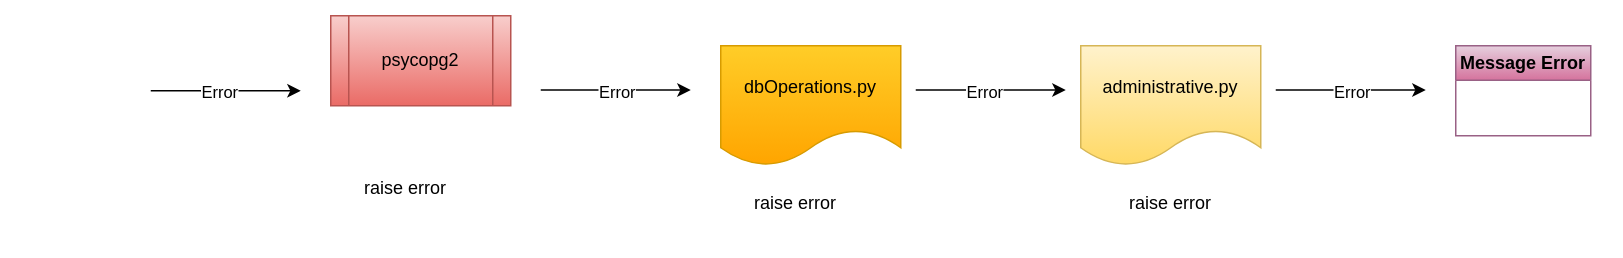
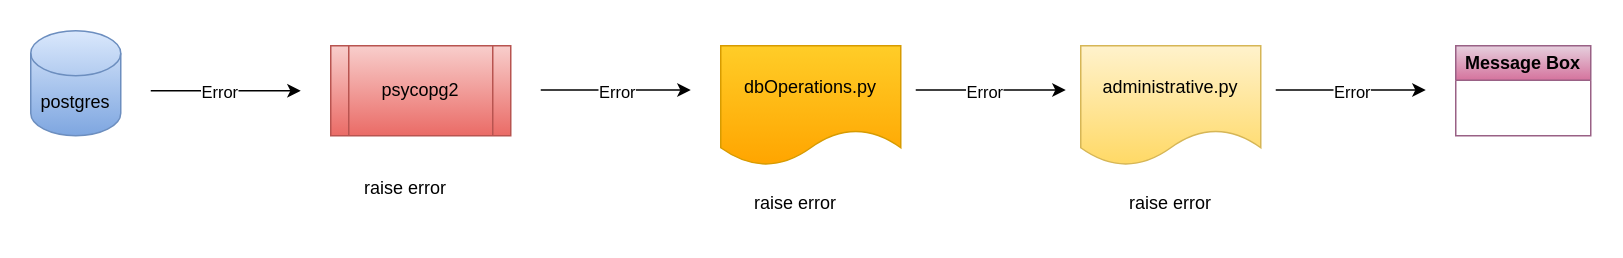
node "psycopg2": moved (421, 61) -> (421, 91)
node "Message Error": label "Message Error" -> "Message Box"
node "postgres": added
